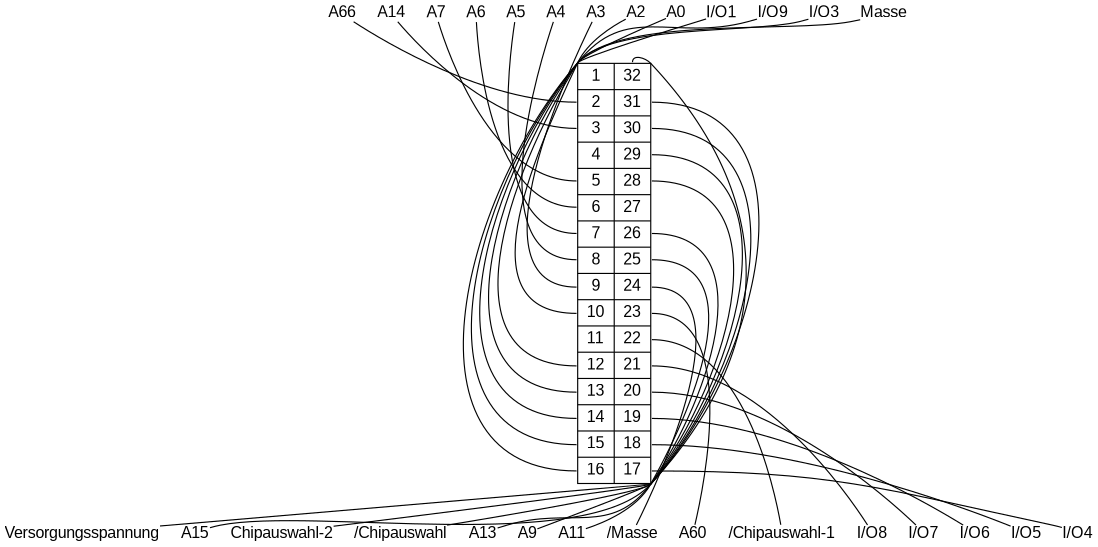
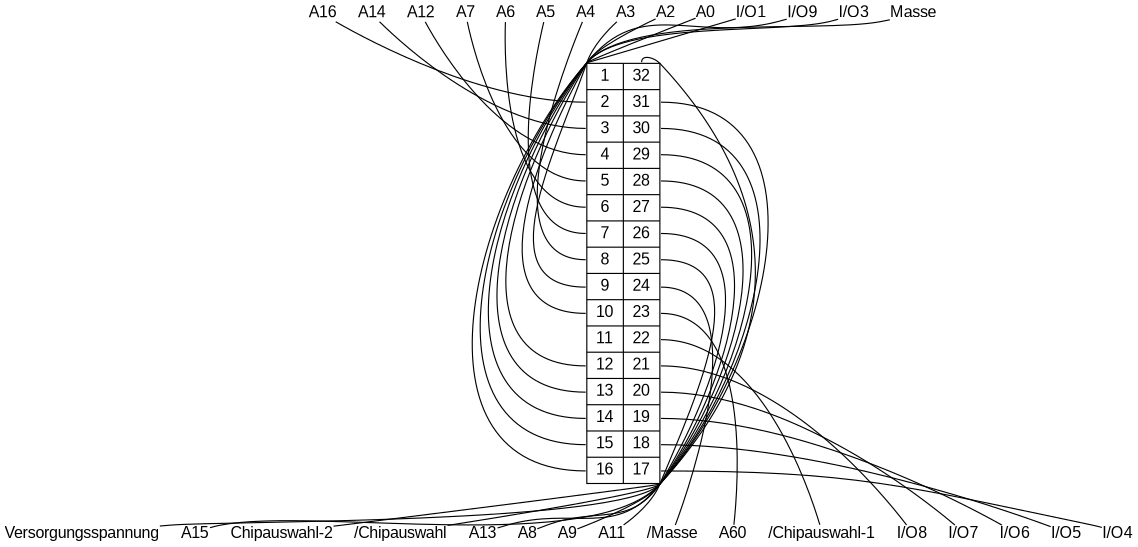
node "A66": label "A66" -> "A16"
node "A12": added
node "A8": added
